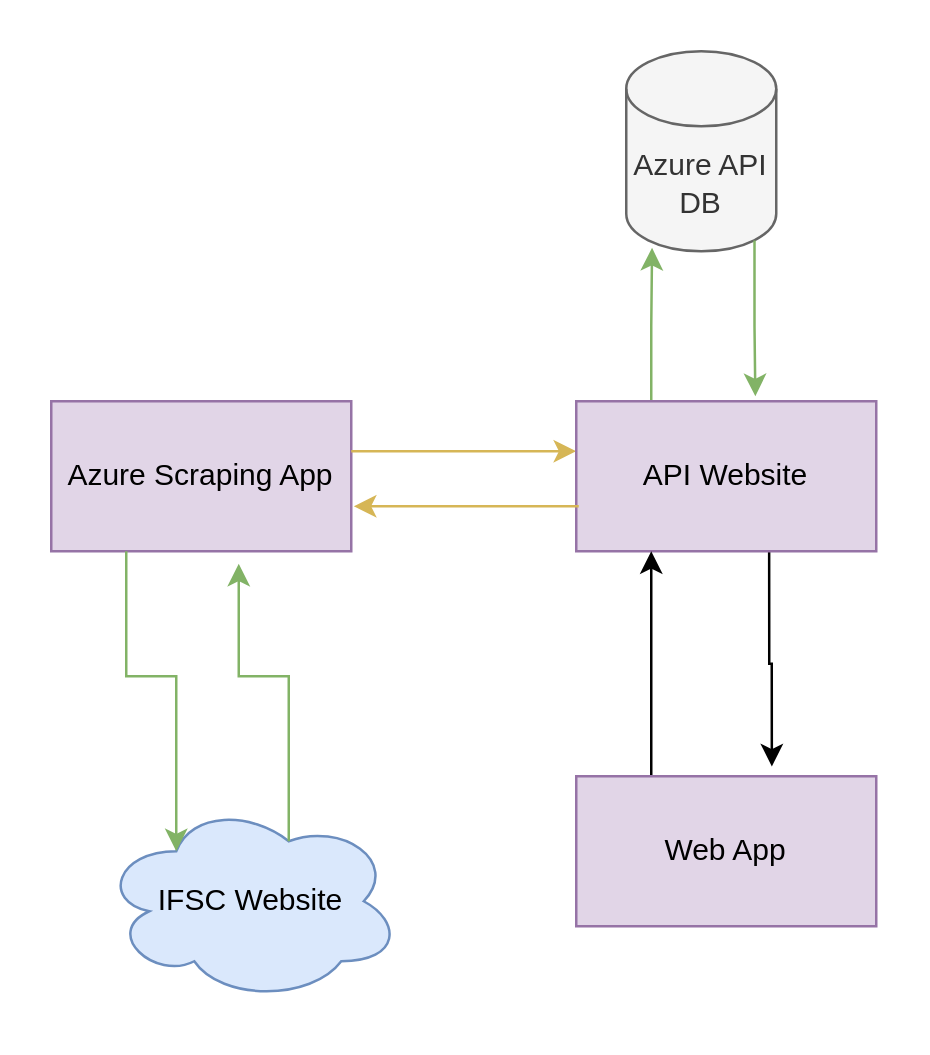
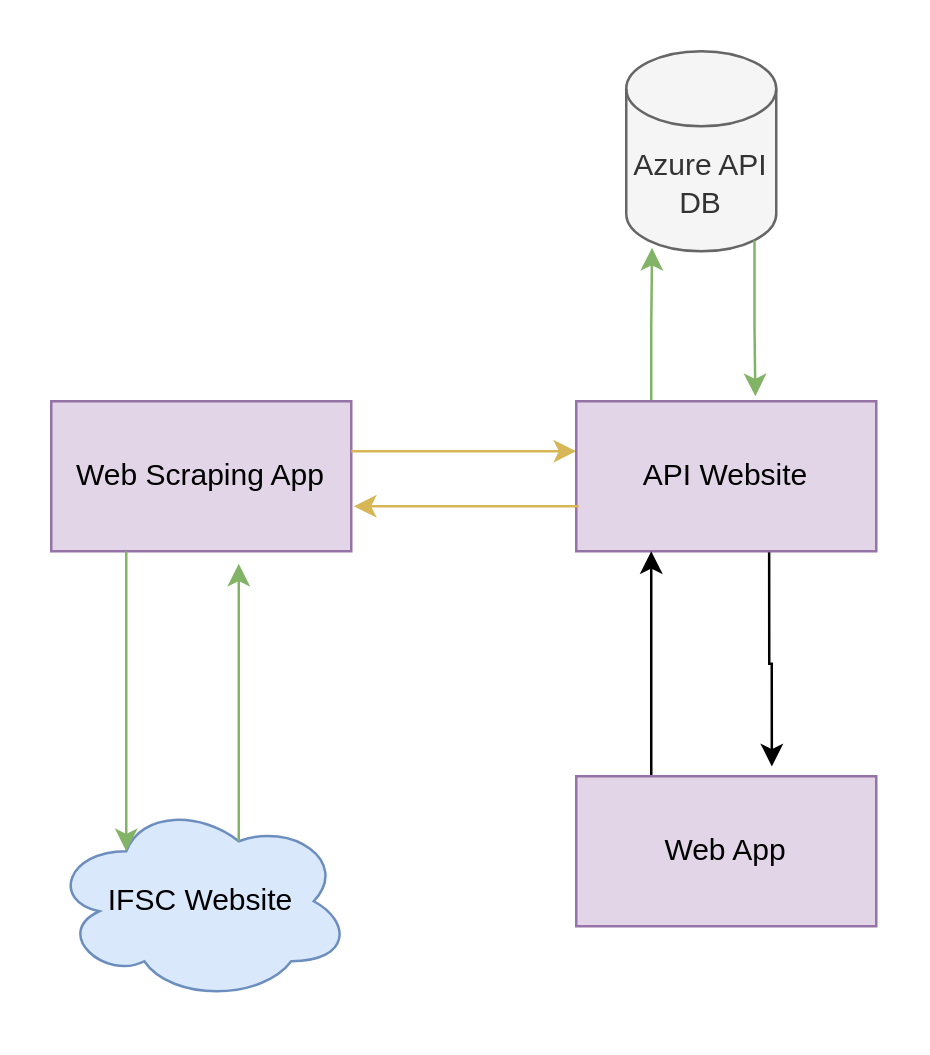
node "Azure Scraping App": label "Azure Scraping App" -> "Web Scraping App"
node "IFSC Website": moved (251, 901) -> (201, 901)
